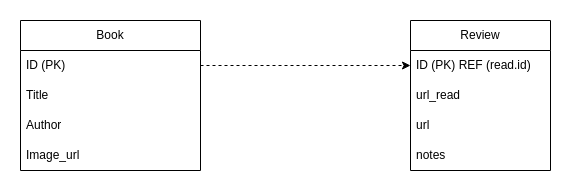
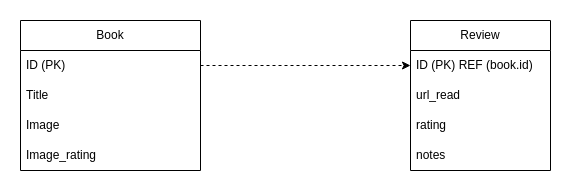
node "ID (PK) REF (read.id)": label "ID (PK) REF (read.id)" -> "ID (PK) REF (book.id)"
node "Author": label "Author" -> "Image"
node "url": label "url" -> "rating"
node "Image_url": label "Image_url" -> "Image_rating"
